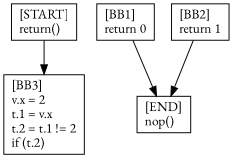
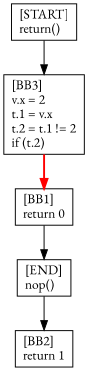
edge "[BB2] return 1" -> "[END] nop()": reversed
edge "[BB3] v.x = 2 t.1 = v.x t.2 = t.1 != 2 if (t.2)" -> "[BB1] return 0": added
